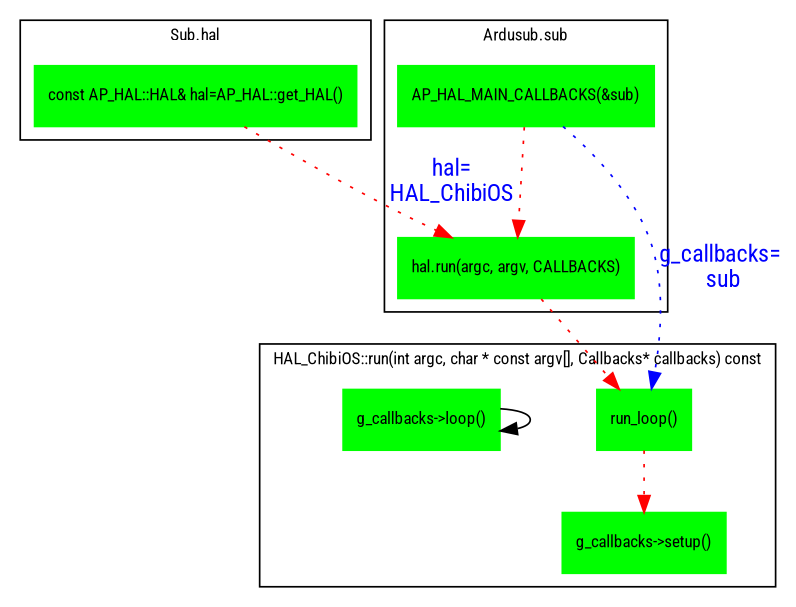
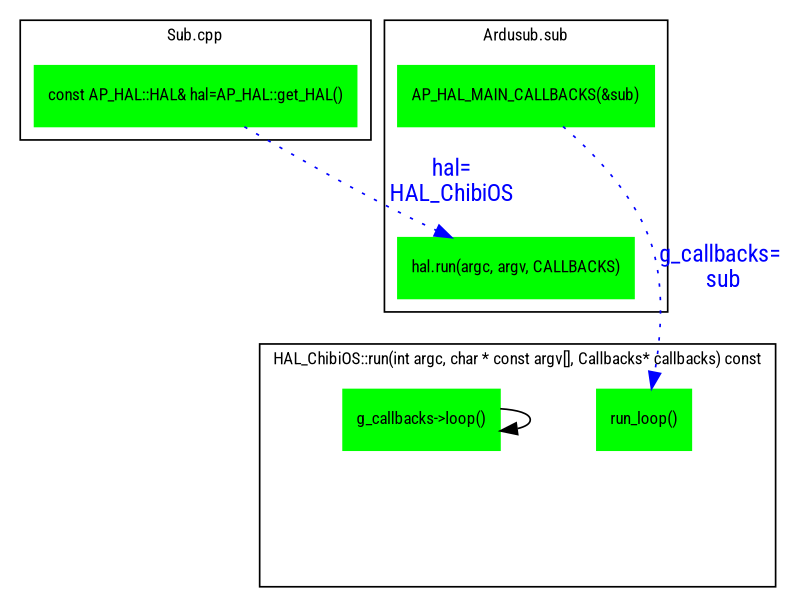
cluster "Sub.hal": label "Sub.hal" -> "Sub.cpp"
edge "AP_HAL_MAIN_CALLBACKS(&sub)" -> "hal.run(argc, argv, CALLBACKS)": removed
edge "const AP_HAL::HAL& hal=AP_HAL::get_HAL()" -> "hal.run(argc, argv, CALLBACKS)": color red -> blue
edge "hal.run(argc, argv, CALLBACKS)" -> "run_loop()": removed
node "g_callbacks->setup()": removed
